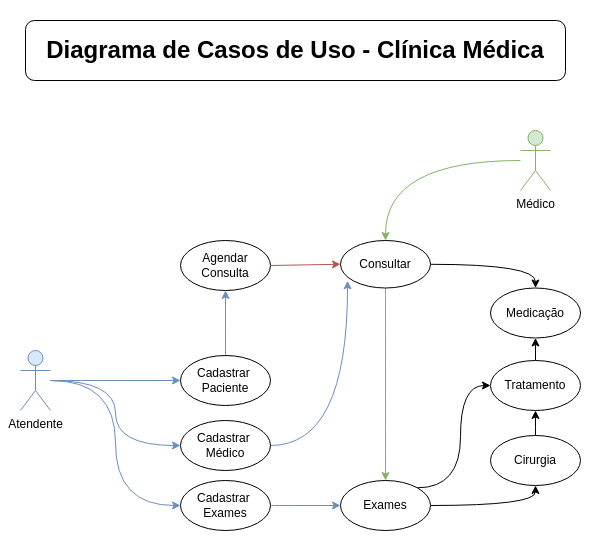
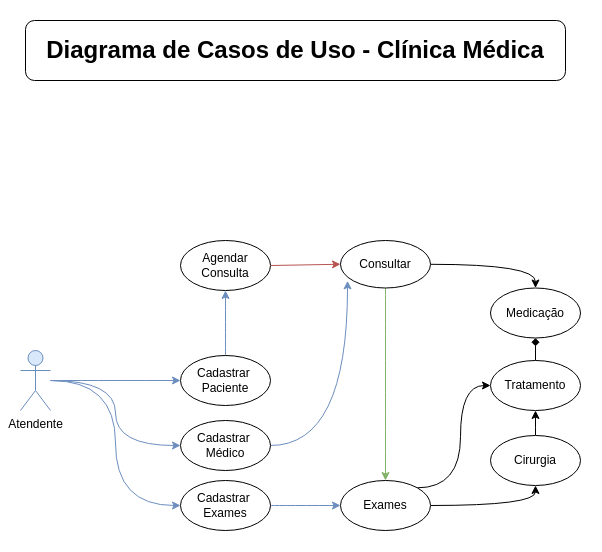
node "Médico": removed
edge "Médico" -> "Consultar": removed
edge "Tratamento" -> "Medicação": arrowhead classic -> diamond
